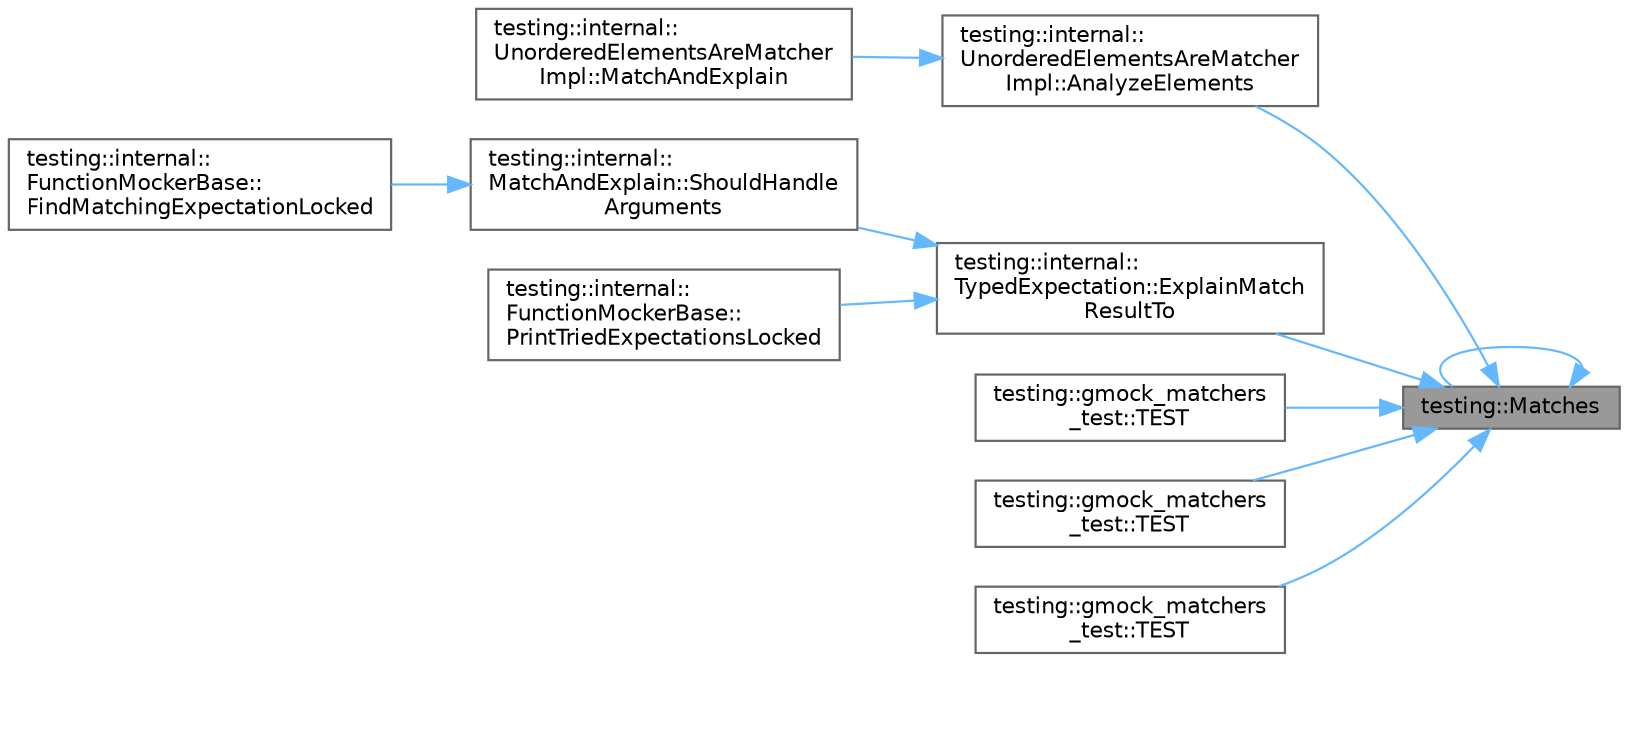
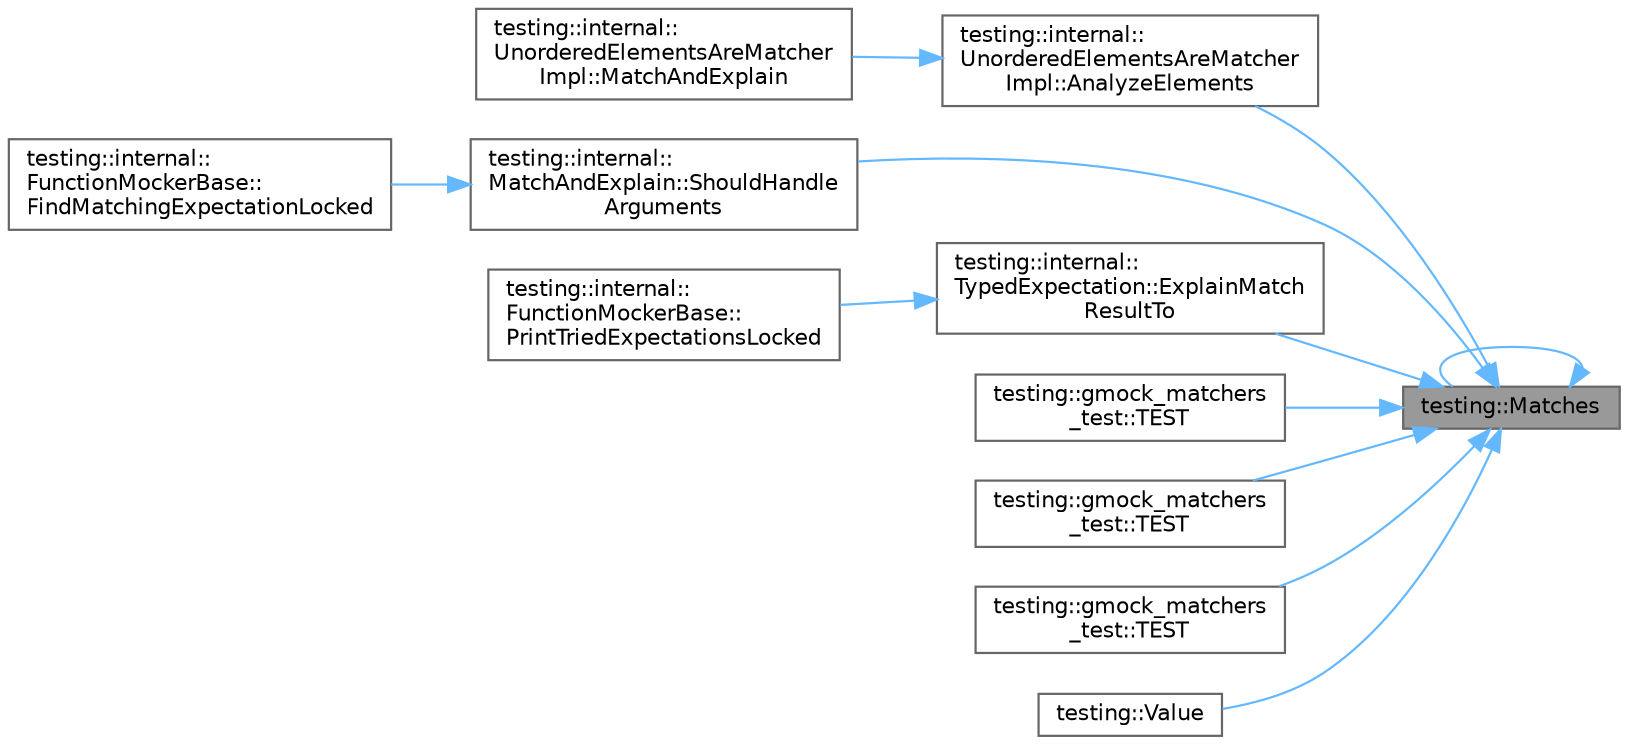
edge "testing::internal:: MatchAndExplain::ShouldHandle Arguments" -> "testing::internal:: TypedExpectation::ExplainMatch ResultTo": now "testing::internal:: MatchAndExplain::ShouldHandle Arguments" -> "testing::Matches"
node "testing::Value": added
